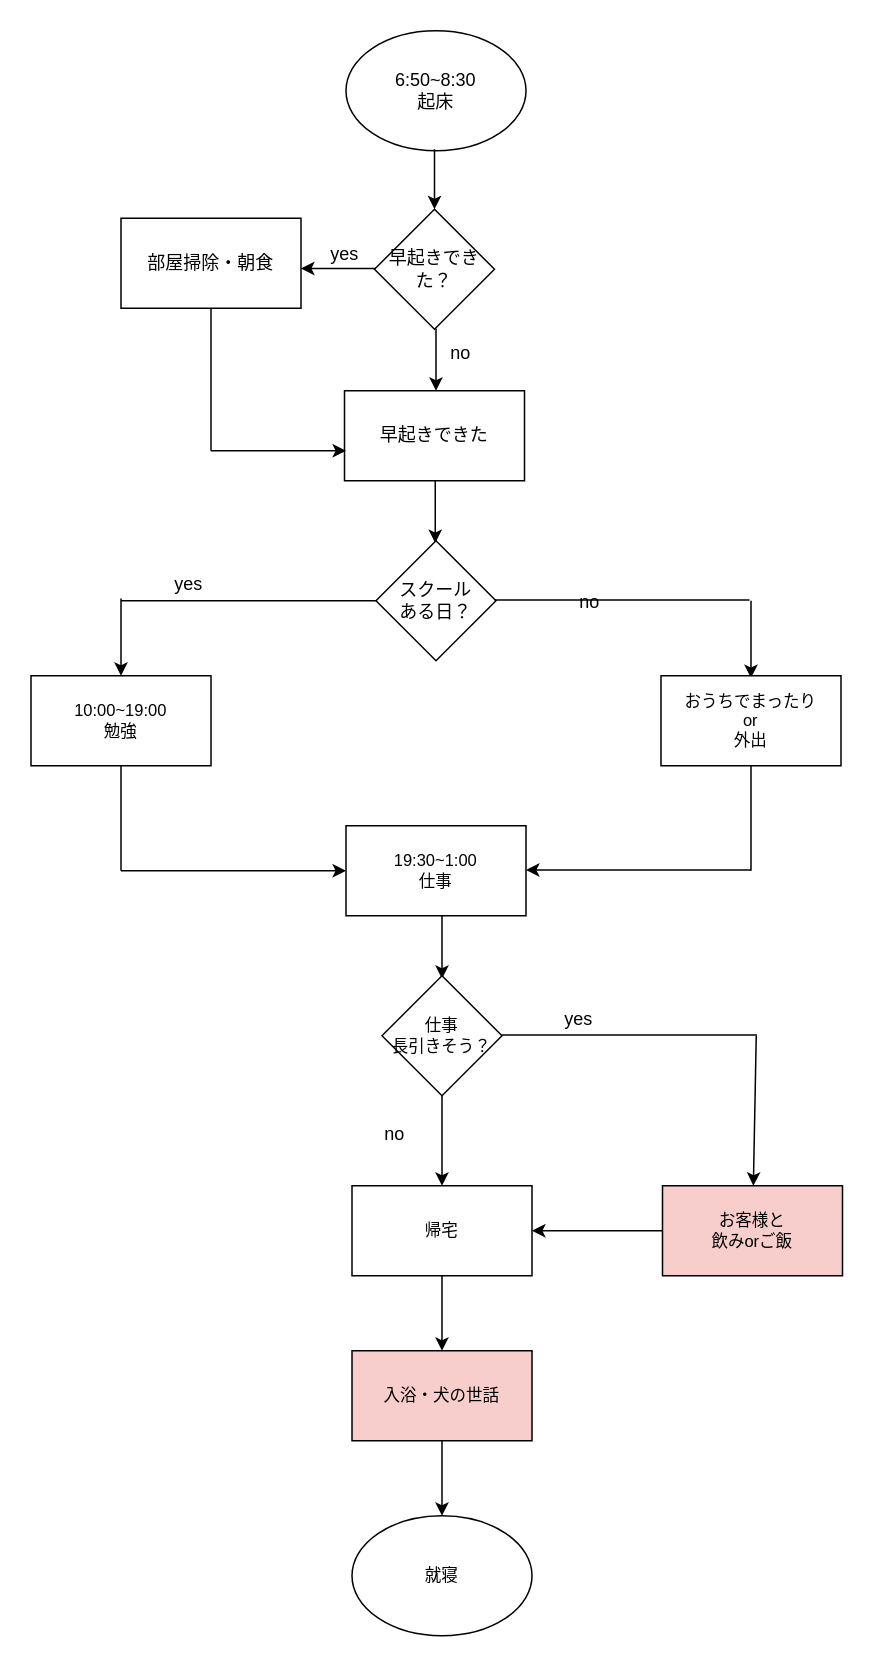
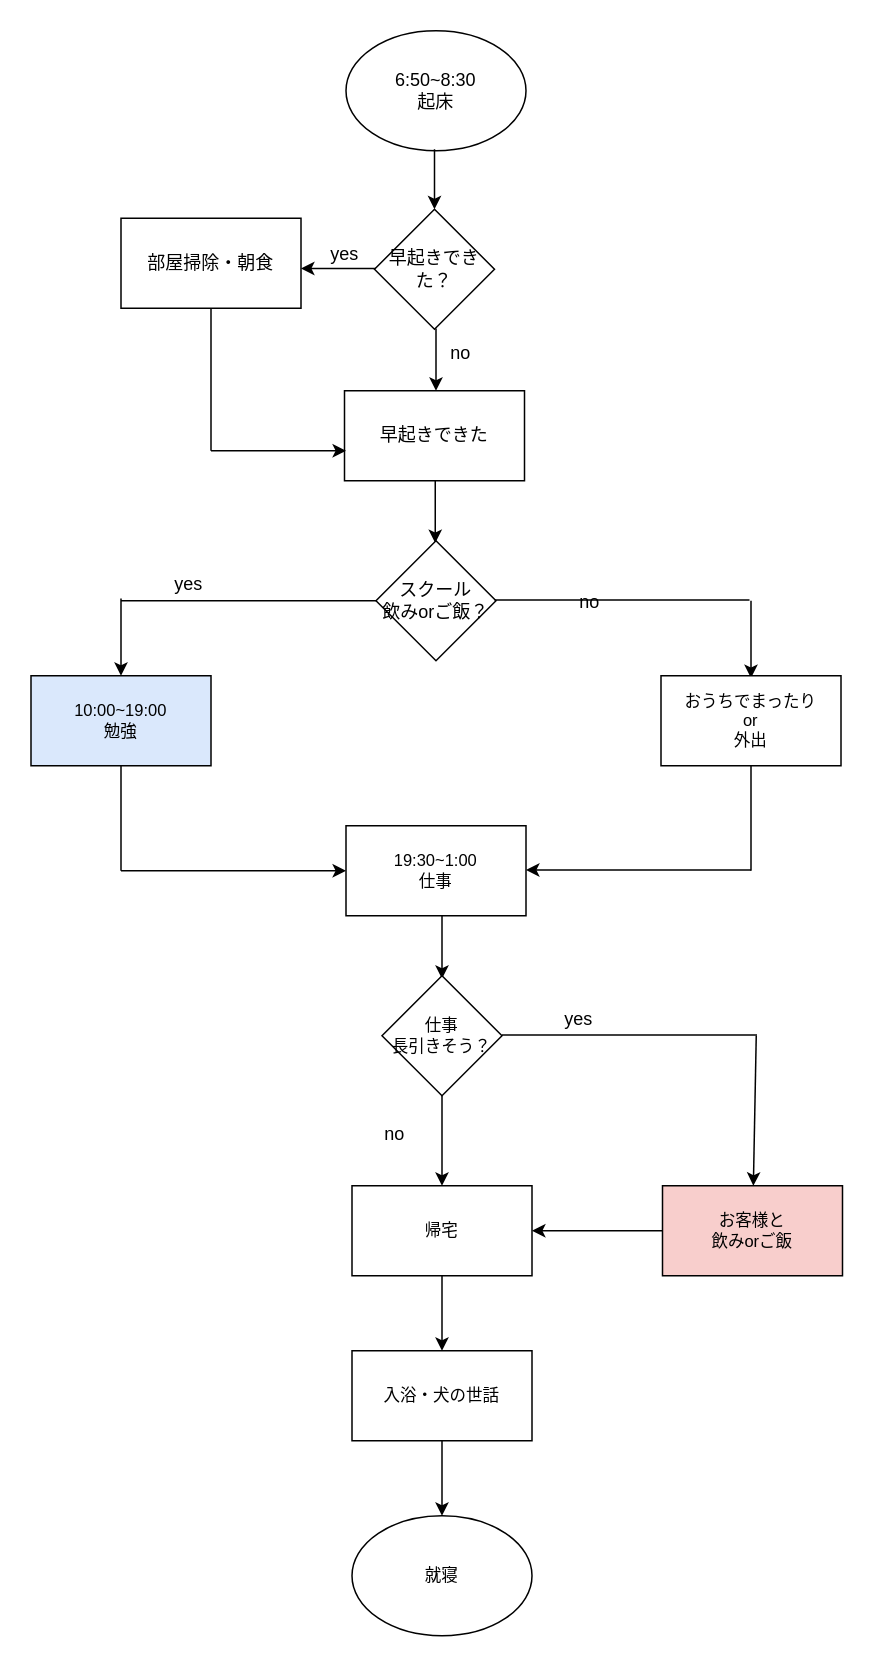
node "スクール ある日？": label "スクール ある日？" -> "スクール 飲みorご飯？"
node "10:00~19:00 勉強": fillcolor #ffffff -> #dae8fc
node "入浴・犬の世話": fillcolor #f8cecc -> #ffffff
